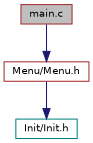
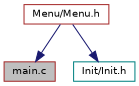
edge "main.c" -> "Menu/Menu.h": reversed
